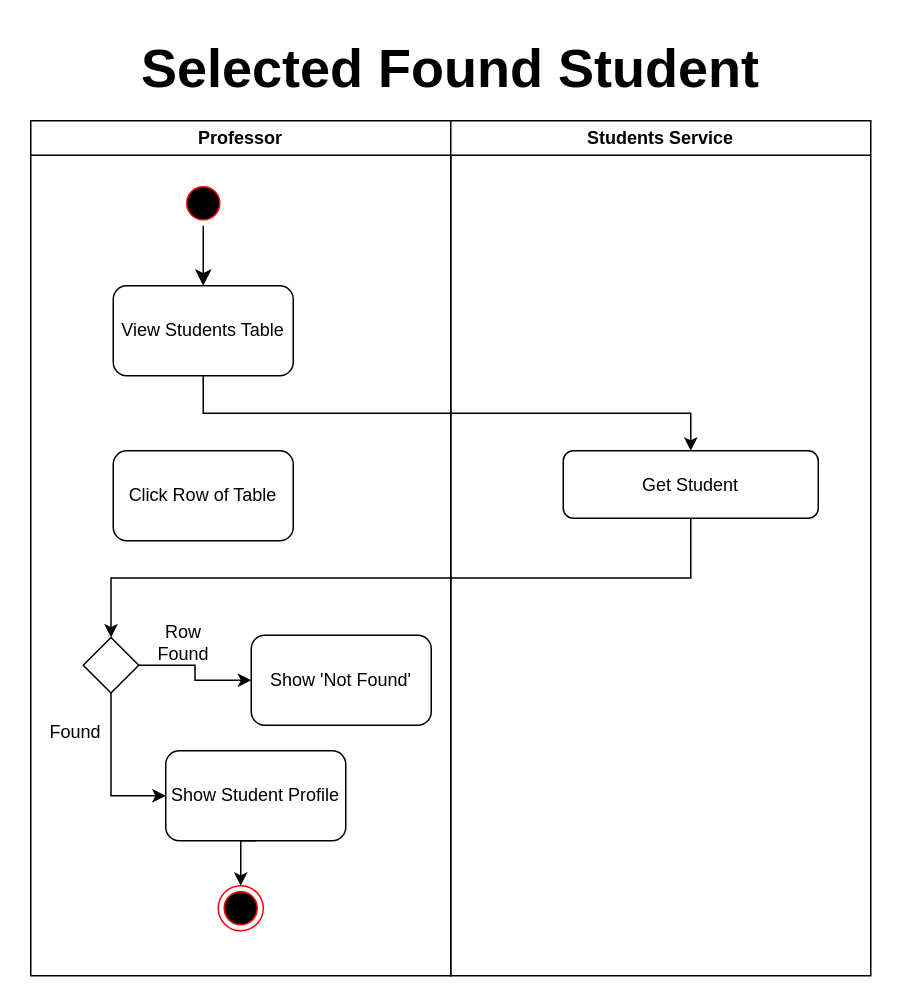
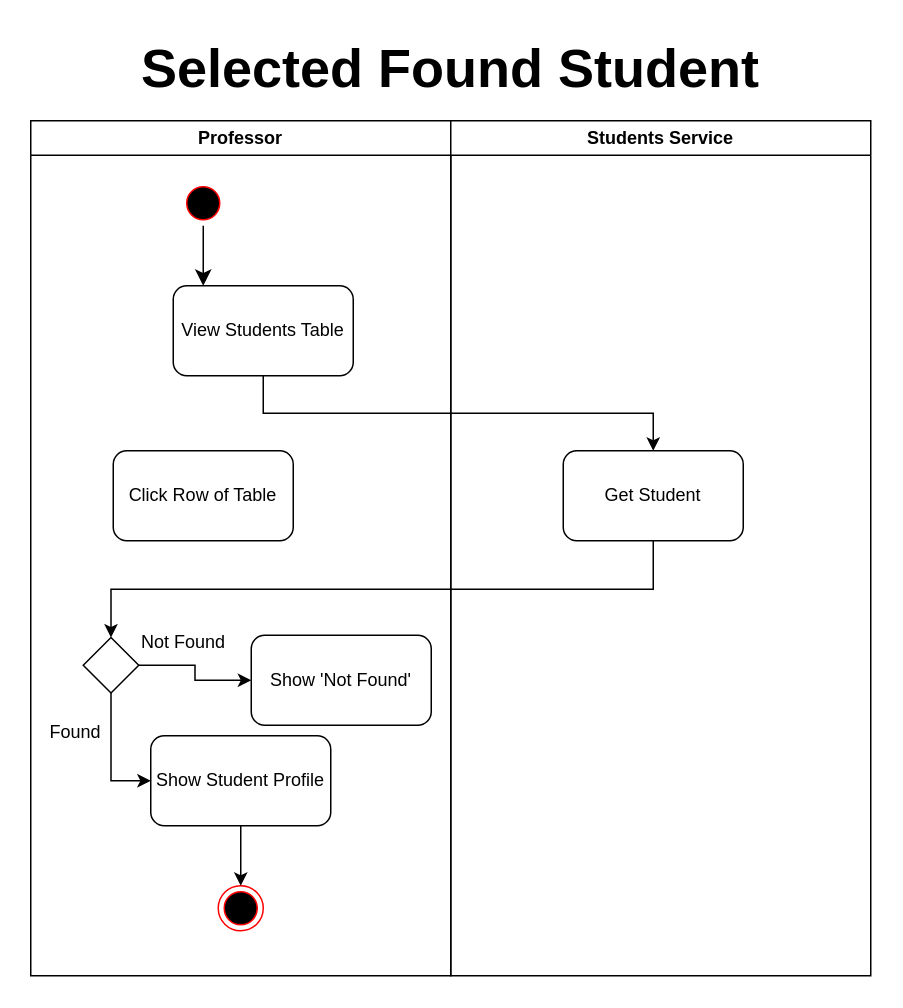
node "View Students Table": moved (203, 331) -> (263, 331)
node "Get Student": size 255x68 -> 180x90
node "Row Found": label "Row Found" -> "Not Found"
node "Show Student Profile": moved (256, 796) -> (241, 781)
